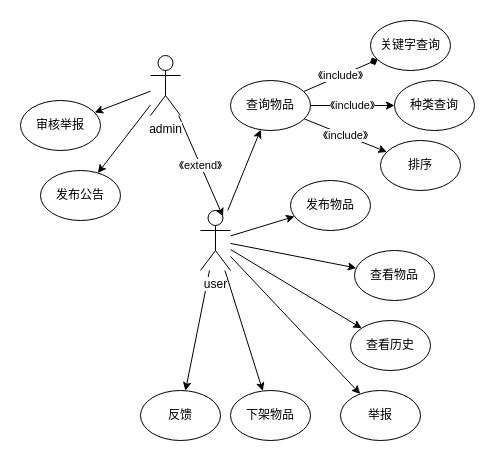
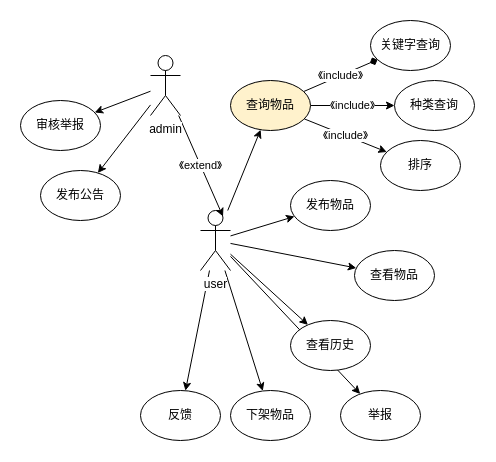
node "查询物品": fillcolor #ffffff -> #fff2cc
node "查看历史": moved (391, 346) -> (331, 346)
